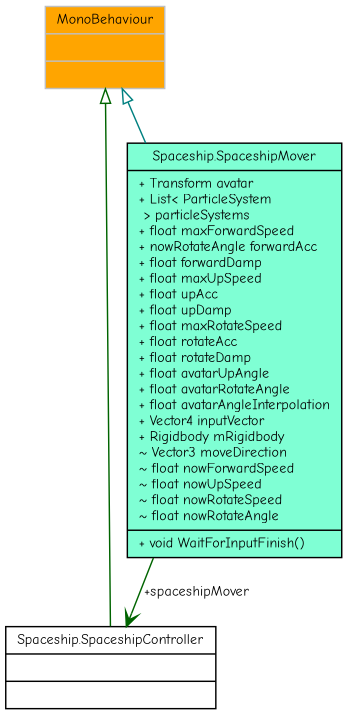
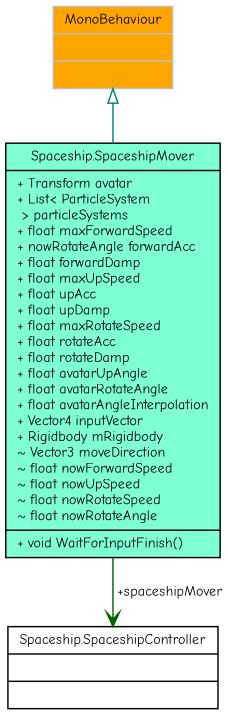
edge "Spaceship.SpaceshipController" -> "MonoBehaviour": removed
